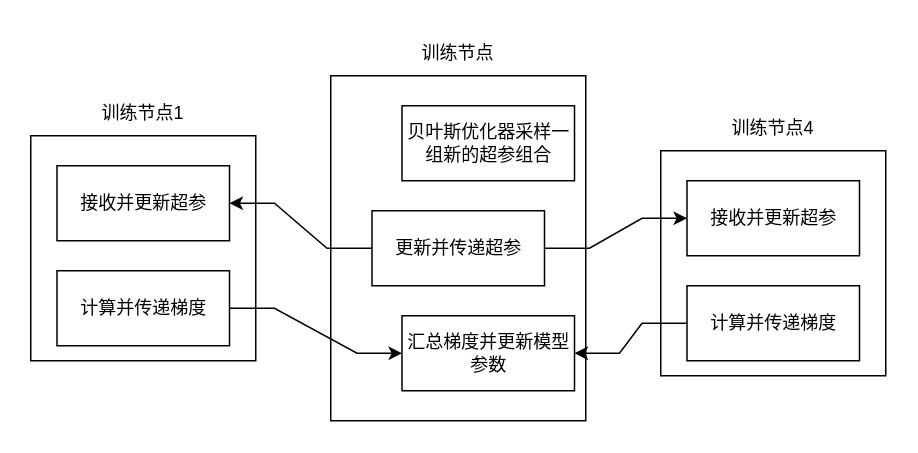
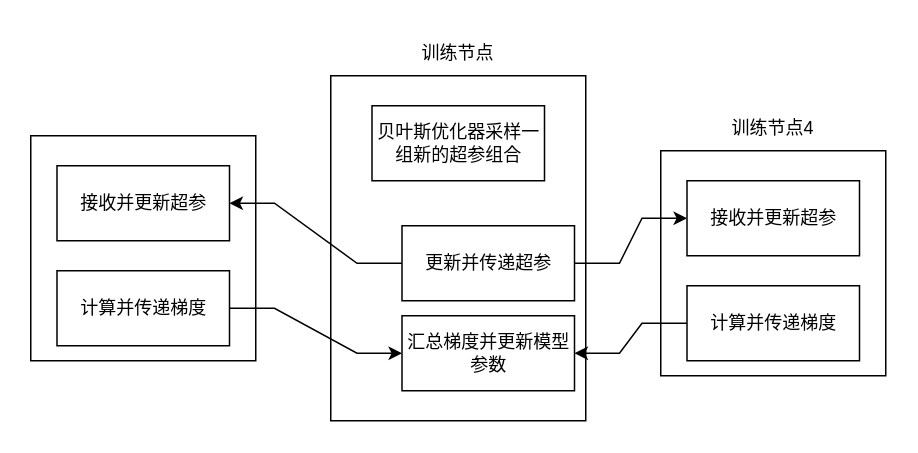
node "训练节点1": removed
node "贝叶斯优化器采样一组新的超参组合": moved (488, 143) -> (458, 143)
node "更新并传递超参": moved (458, 248) -> (488, 263)
